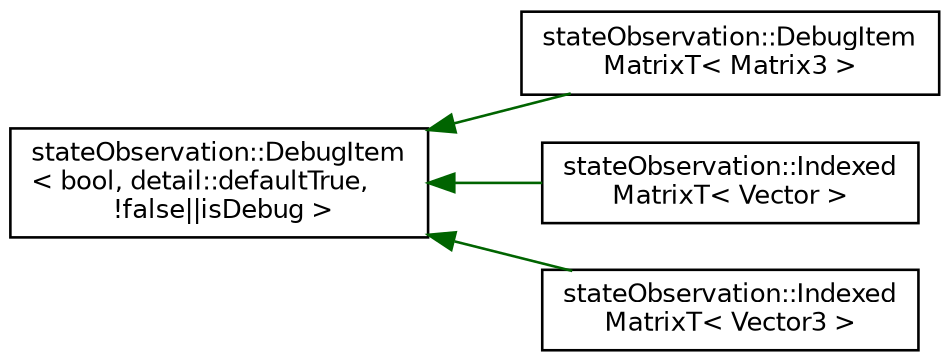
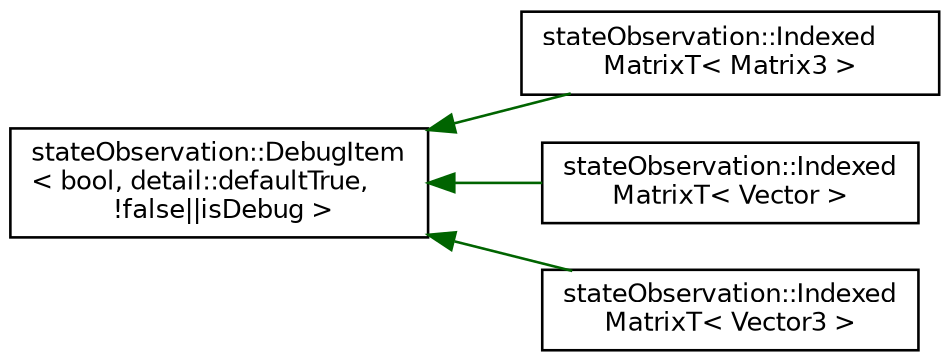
node "stateObservation::DebugItem MatrixT< Matrix3 >": label "stateObservation::DebugItem MatrixT< Matrix3 >" -> "stateObservation::Indexed MatrixT< Matrix3 >"
